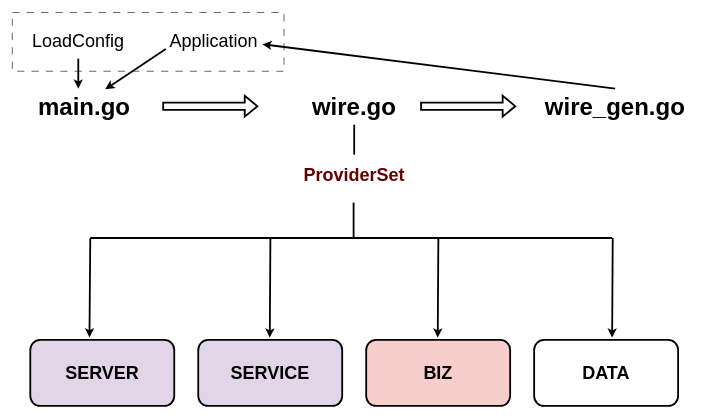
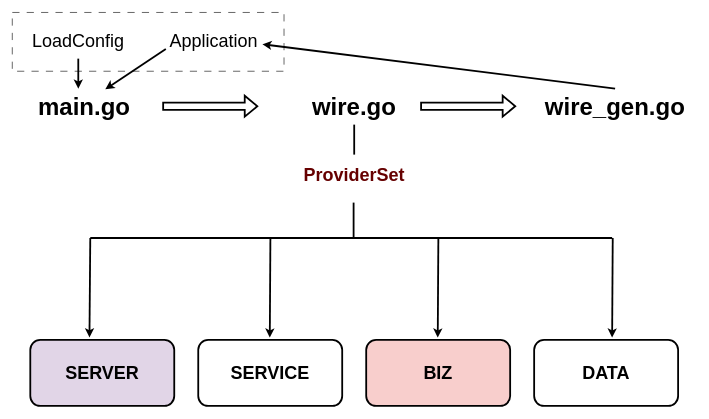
node "SERVICE": fillcolor #e1d5e7 -> #ffffff
